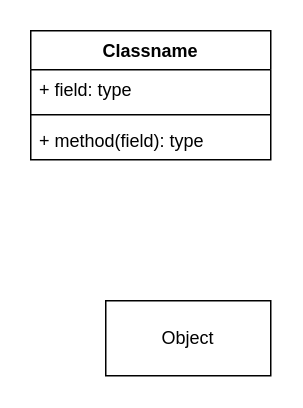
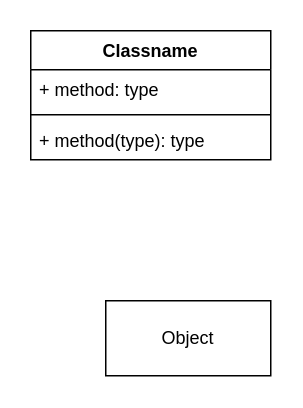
node "+ field: type": label "+ field: type" -> "+ method: type"
node "+ method(field): type": label "+ method(field): type" -> "+ method(type): type"
